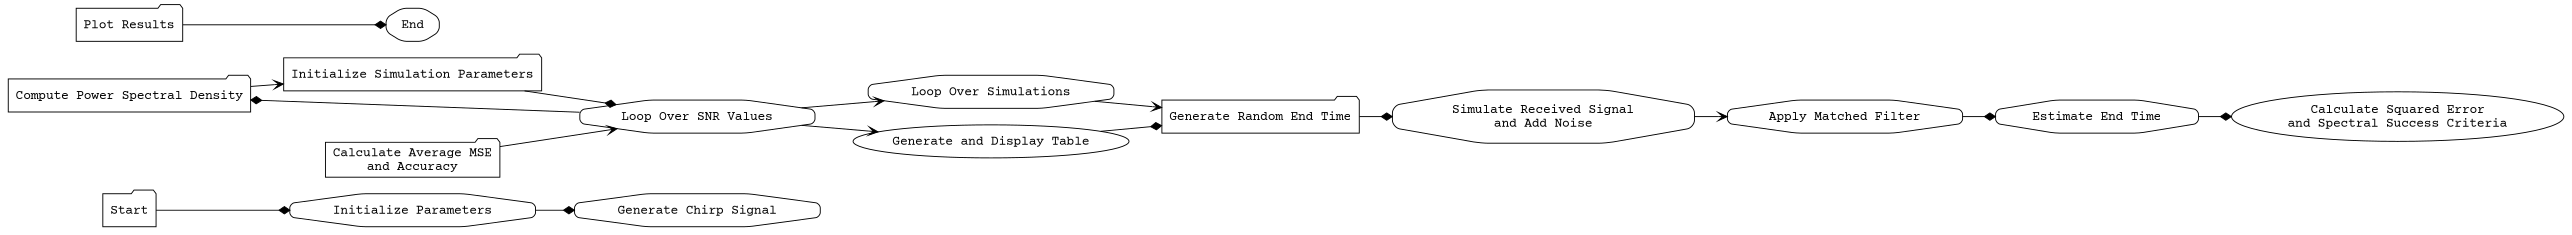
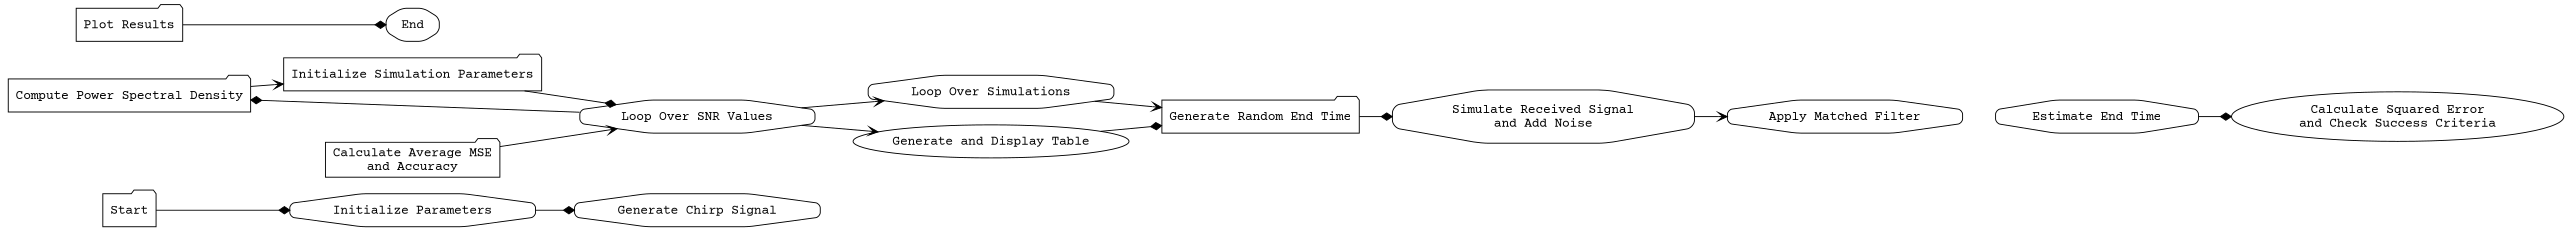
edge "Apply Matched Filter" -> "Estimate End Time": removed
node "Calculate Squared Error and Spectral Success Criteria": label "Calculate Squared Error and Spectral Success Criteria" -> "Calculate Squared Error and Check Success Criteria"
